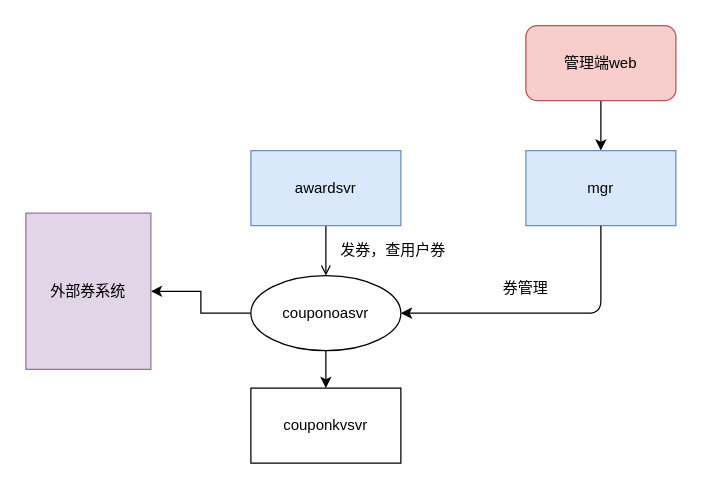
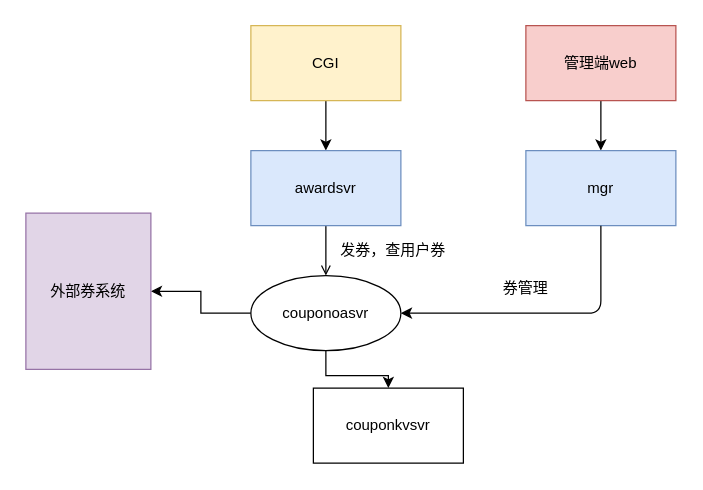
node "CGI": added
node "管理端web": shape rounded rectangle -> rectangle
edge "CGI" -> "awardsvr": added
node "couponkvsvr": moved (326, 426) -> (388, 426)
